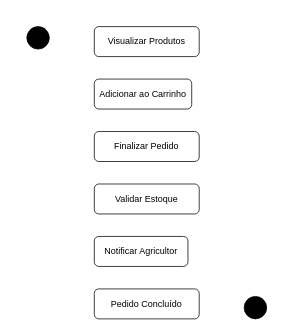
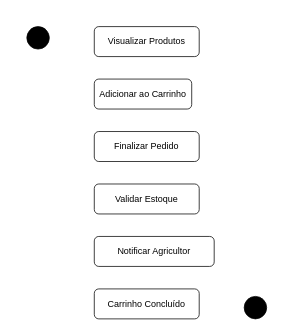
node "Notificar Agricultor": size 94x30 -> 120x30
node "Pedido Concluído": label "Pedido Concluído" -> "Carrinho Concluído"
